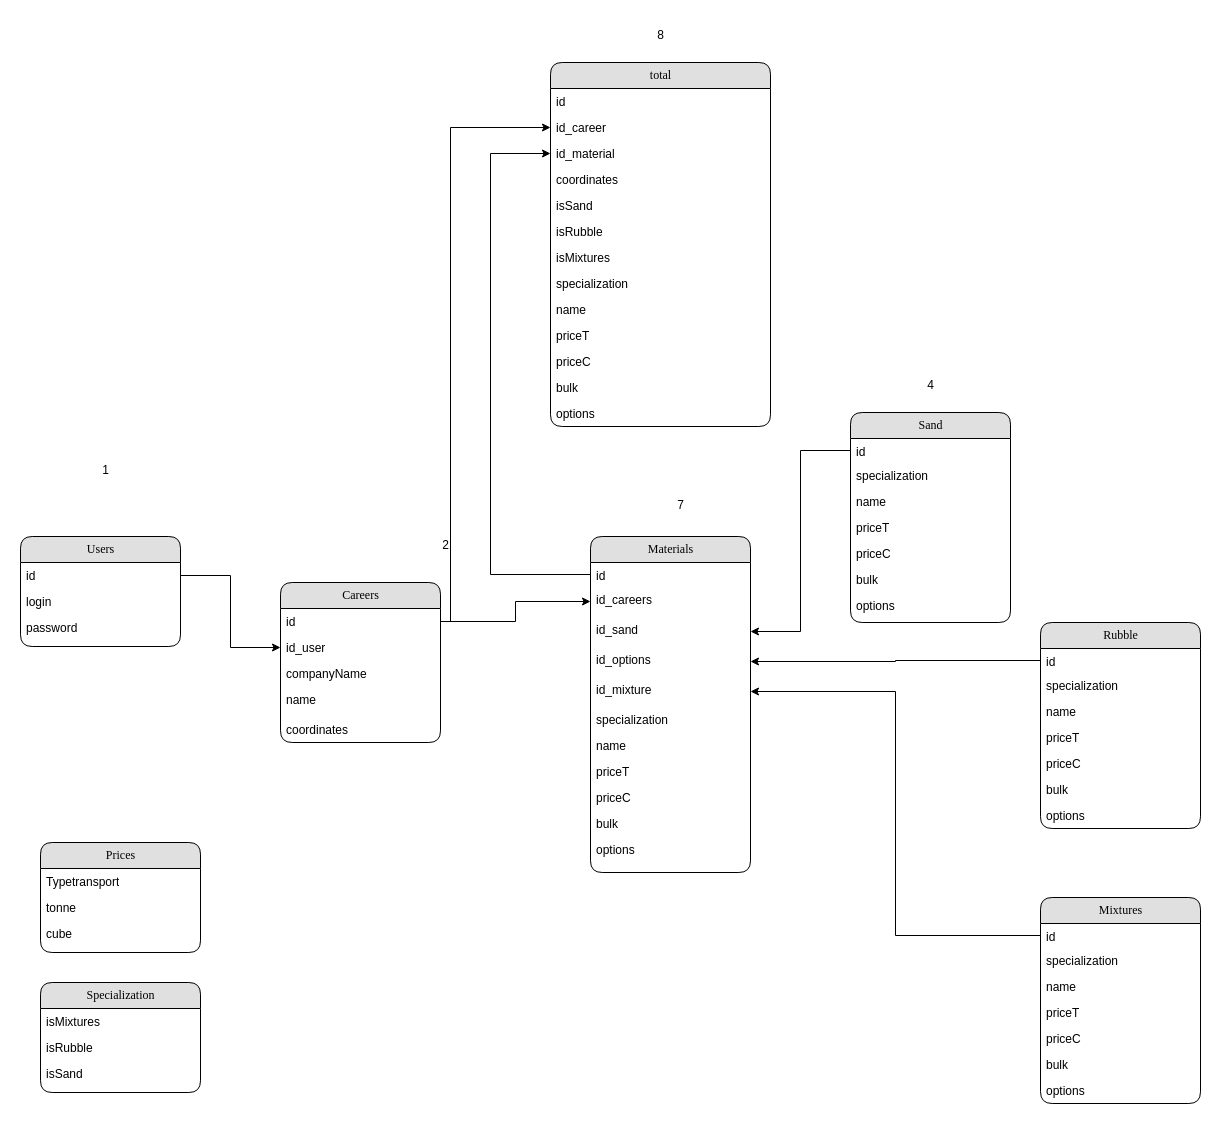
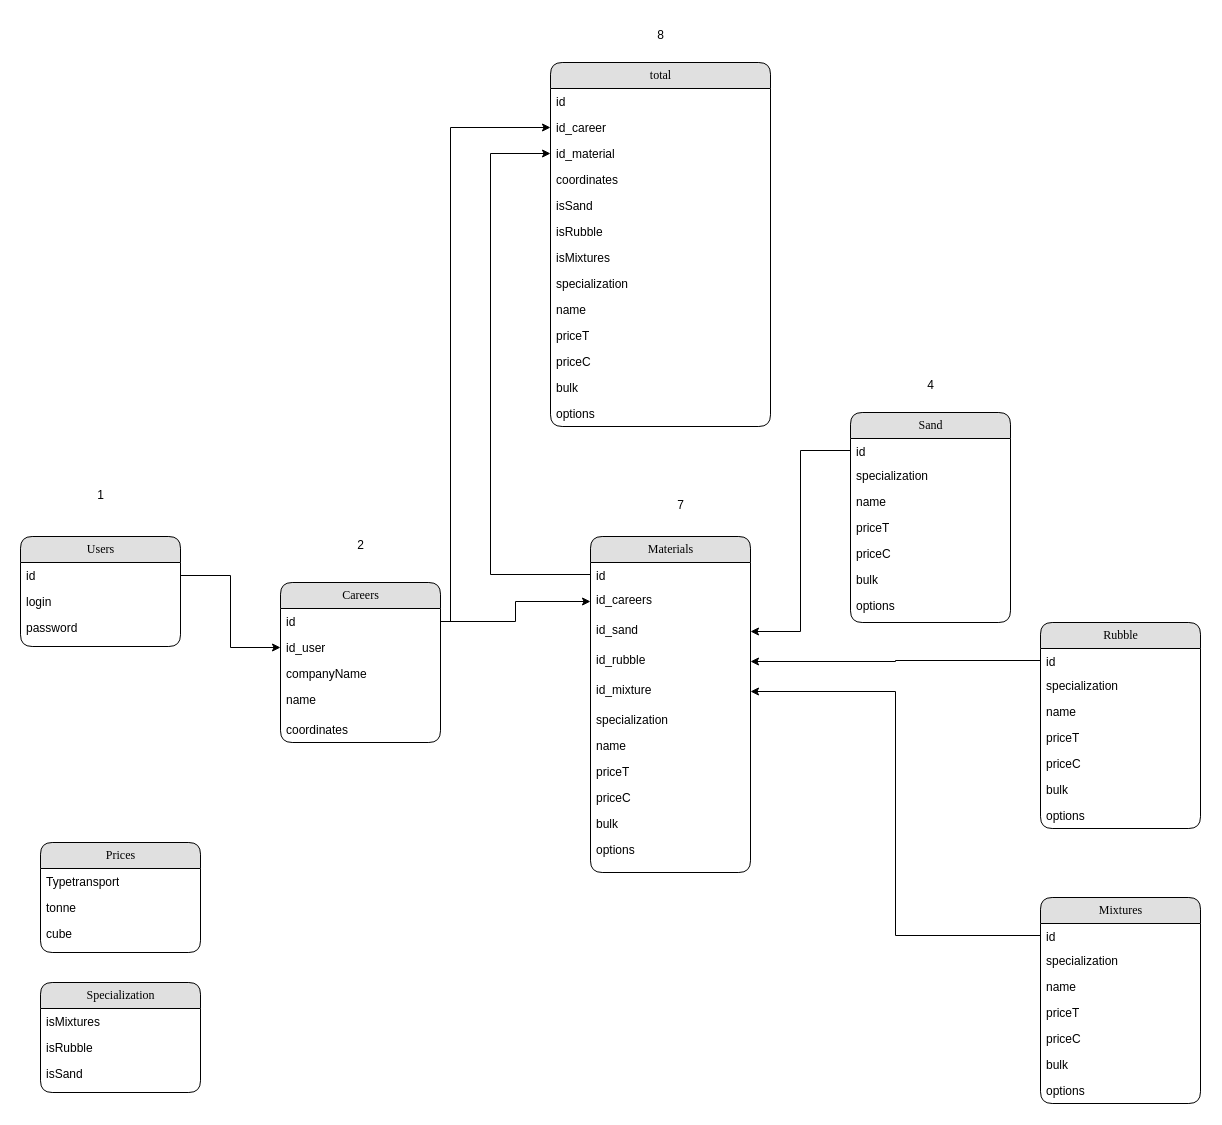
node "1": moved (106, 471) -> (101, 496)
node "2": moved (446, 546) -> (361, 546)
node "id_options": label "id_options" -> "id_rubble"
